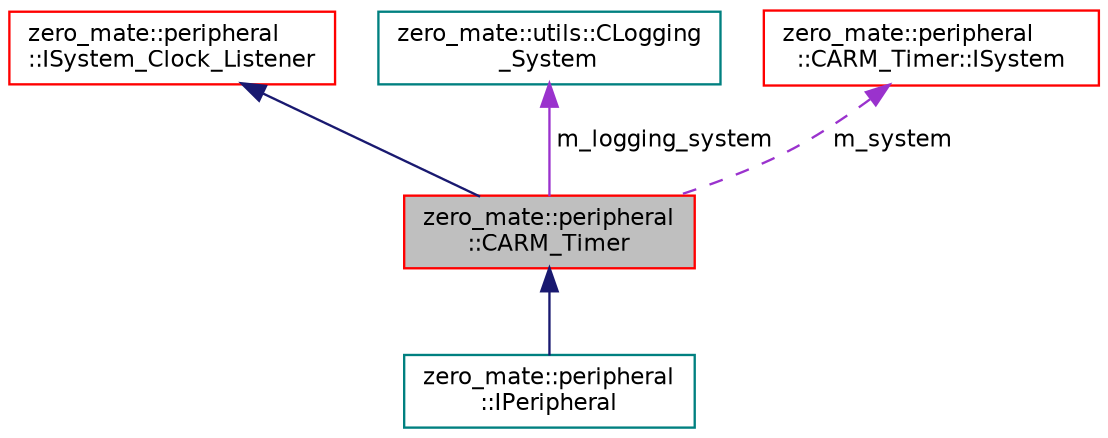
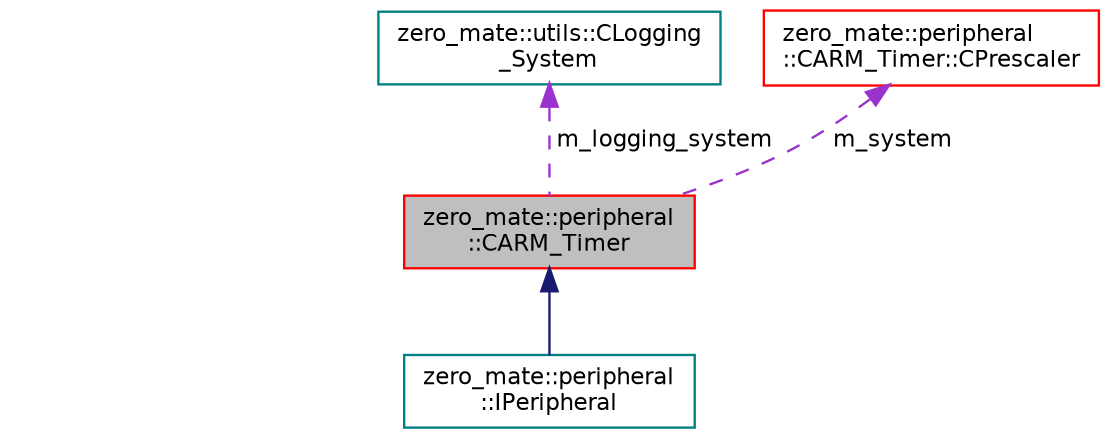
node "zero_mate::peripheral ::ISystem_Clock_Listener": removed
node "zero_mate::peripheral ::CARM_Timer::ISystem": label "zero_mate::peripheral ::CARM_Timer::ISystem" -> "zero_mate::peripheral ::CARM_Timer::CPrescaler"
edge "zero_mate::peripheral ::CARM_Timer" -> "zero_mate::utils::CLogging _System": style solid -> dashed
